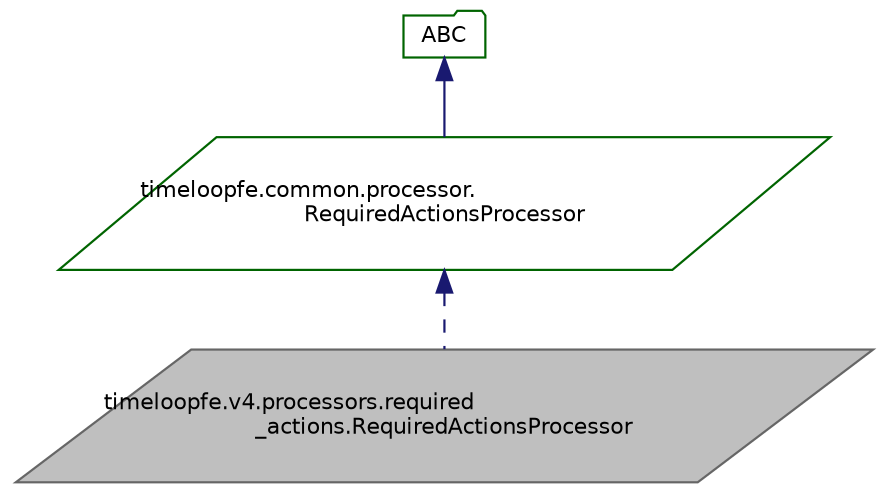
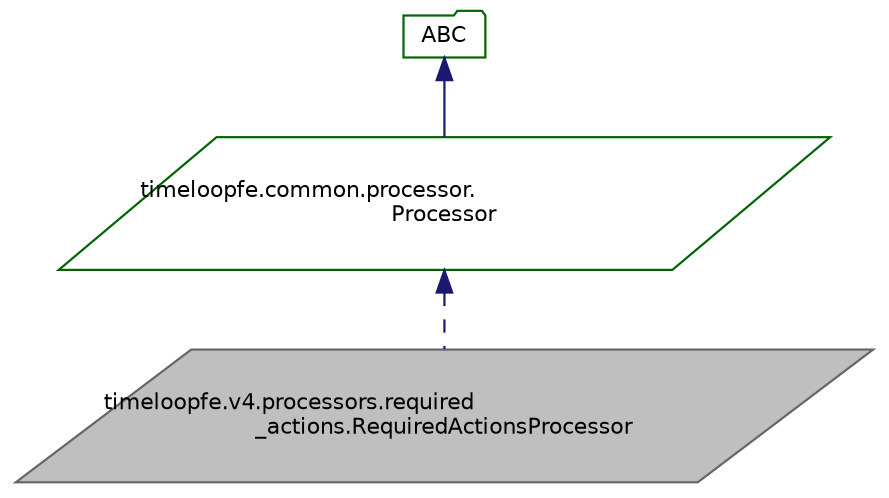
node "timeloopfe.common.processor. RequiredActionsProcessor": label "timeloopfe.common.processor. RequiredActionsProcessor" -> "timeloopfe.common.processor. Processor"
